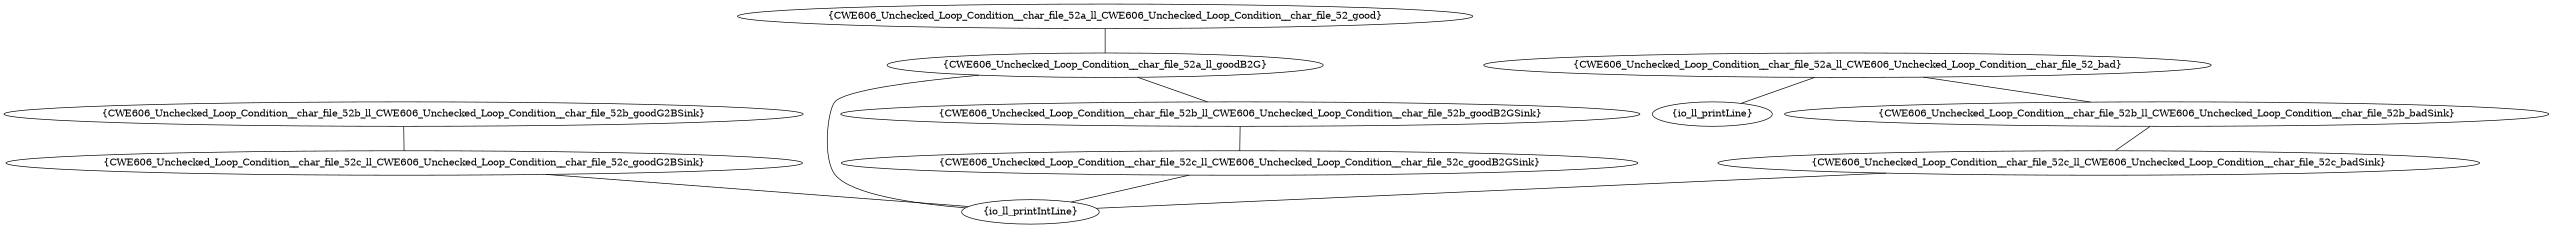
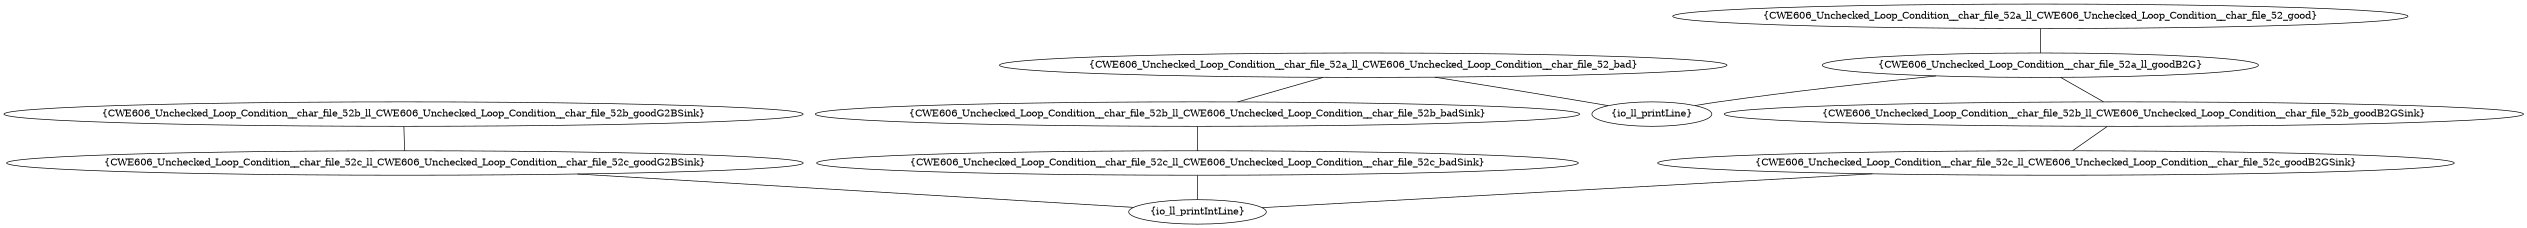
edge "{CWE606_Unchecked_Loop_Condition__char_file_52a_ll_goodB2G}" -- "{io_ll_printIntLine}": now "{CWE606_Unchecked_Loop_Condition__char_file_52a_ll_goodB2G}" -- "{io_ll_printLine}"
